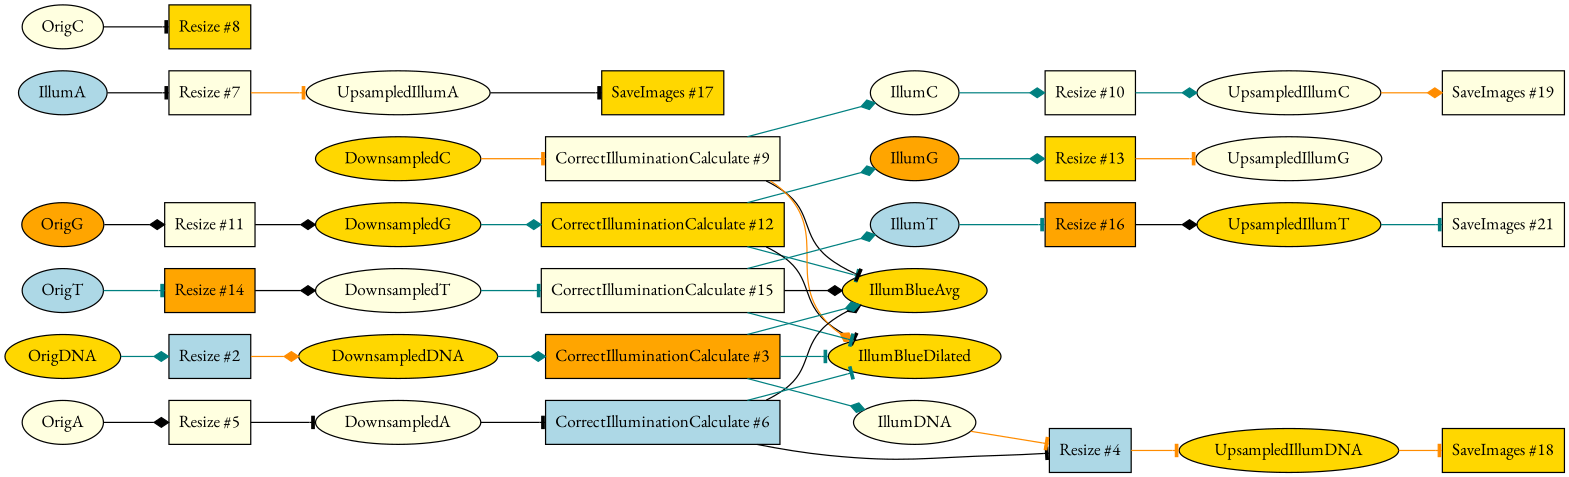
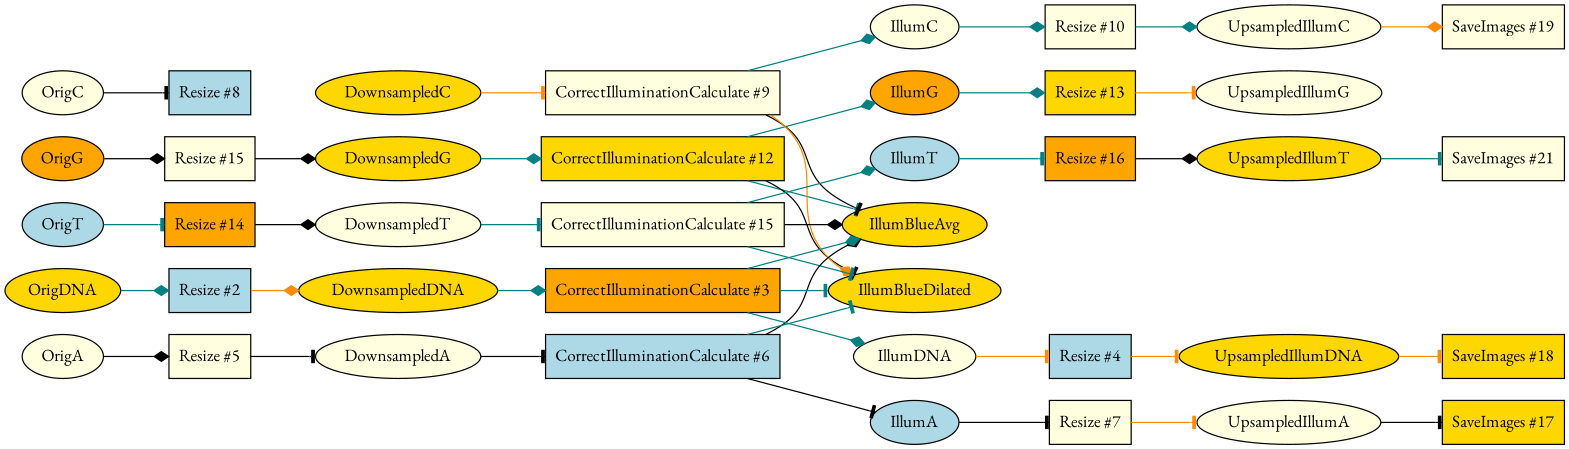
node "Resize #8": fillcolor gold -> lightblue
node "Resize #11": label "Resize #11" -> "Resize #15"
edge "CorrectIlluminationCalculate #6" -> "Resize #4": now "CorrectIlluminationCalculate #6" -> "IllumA"
